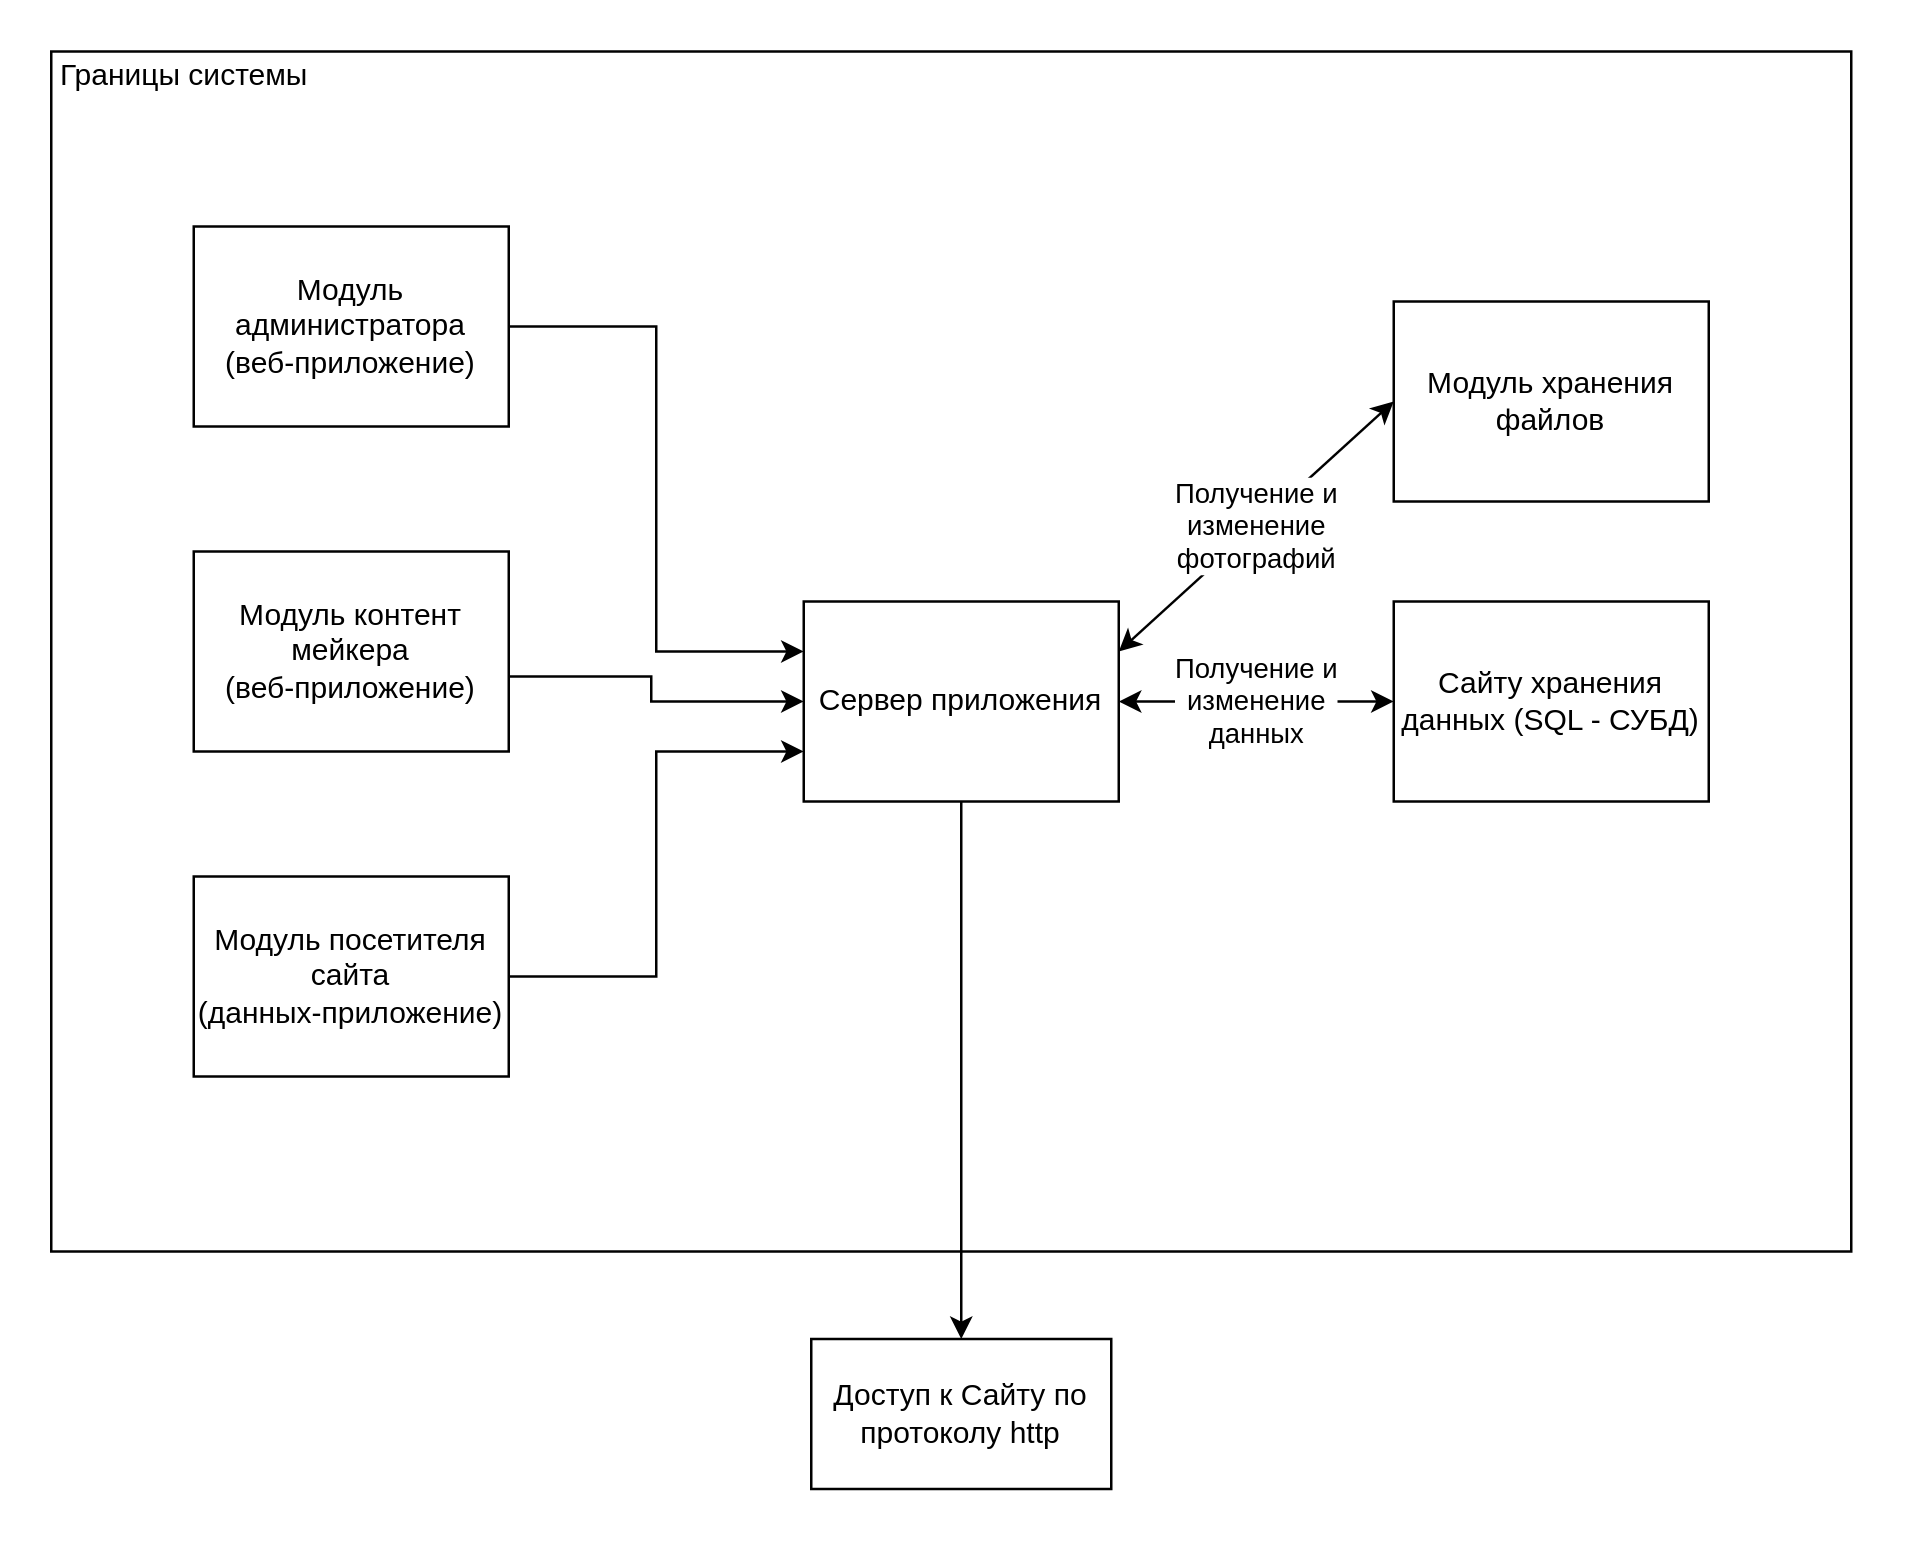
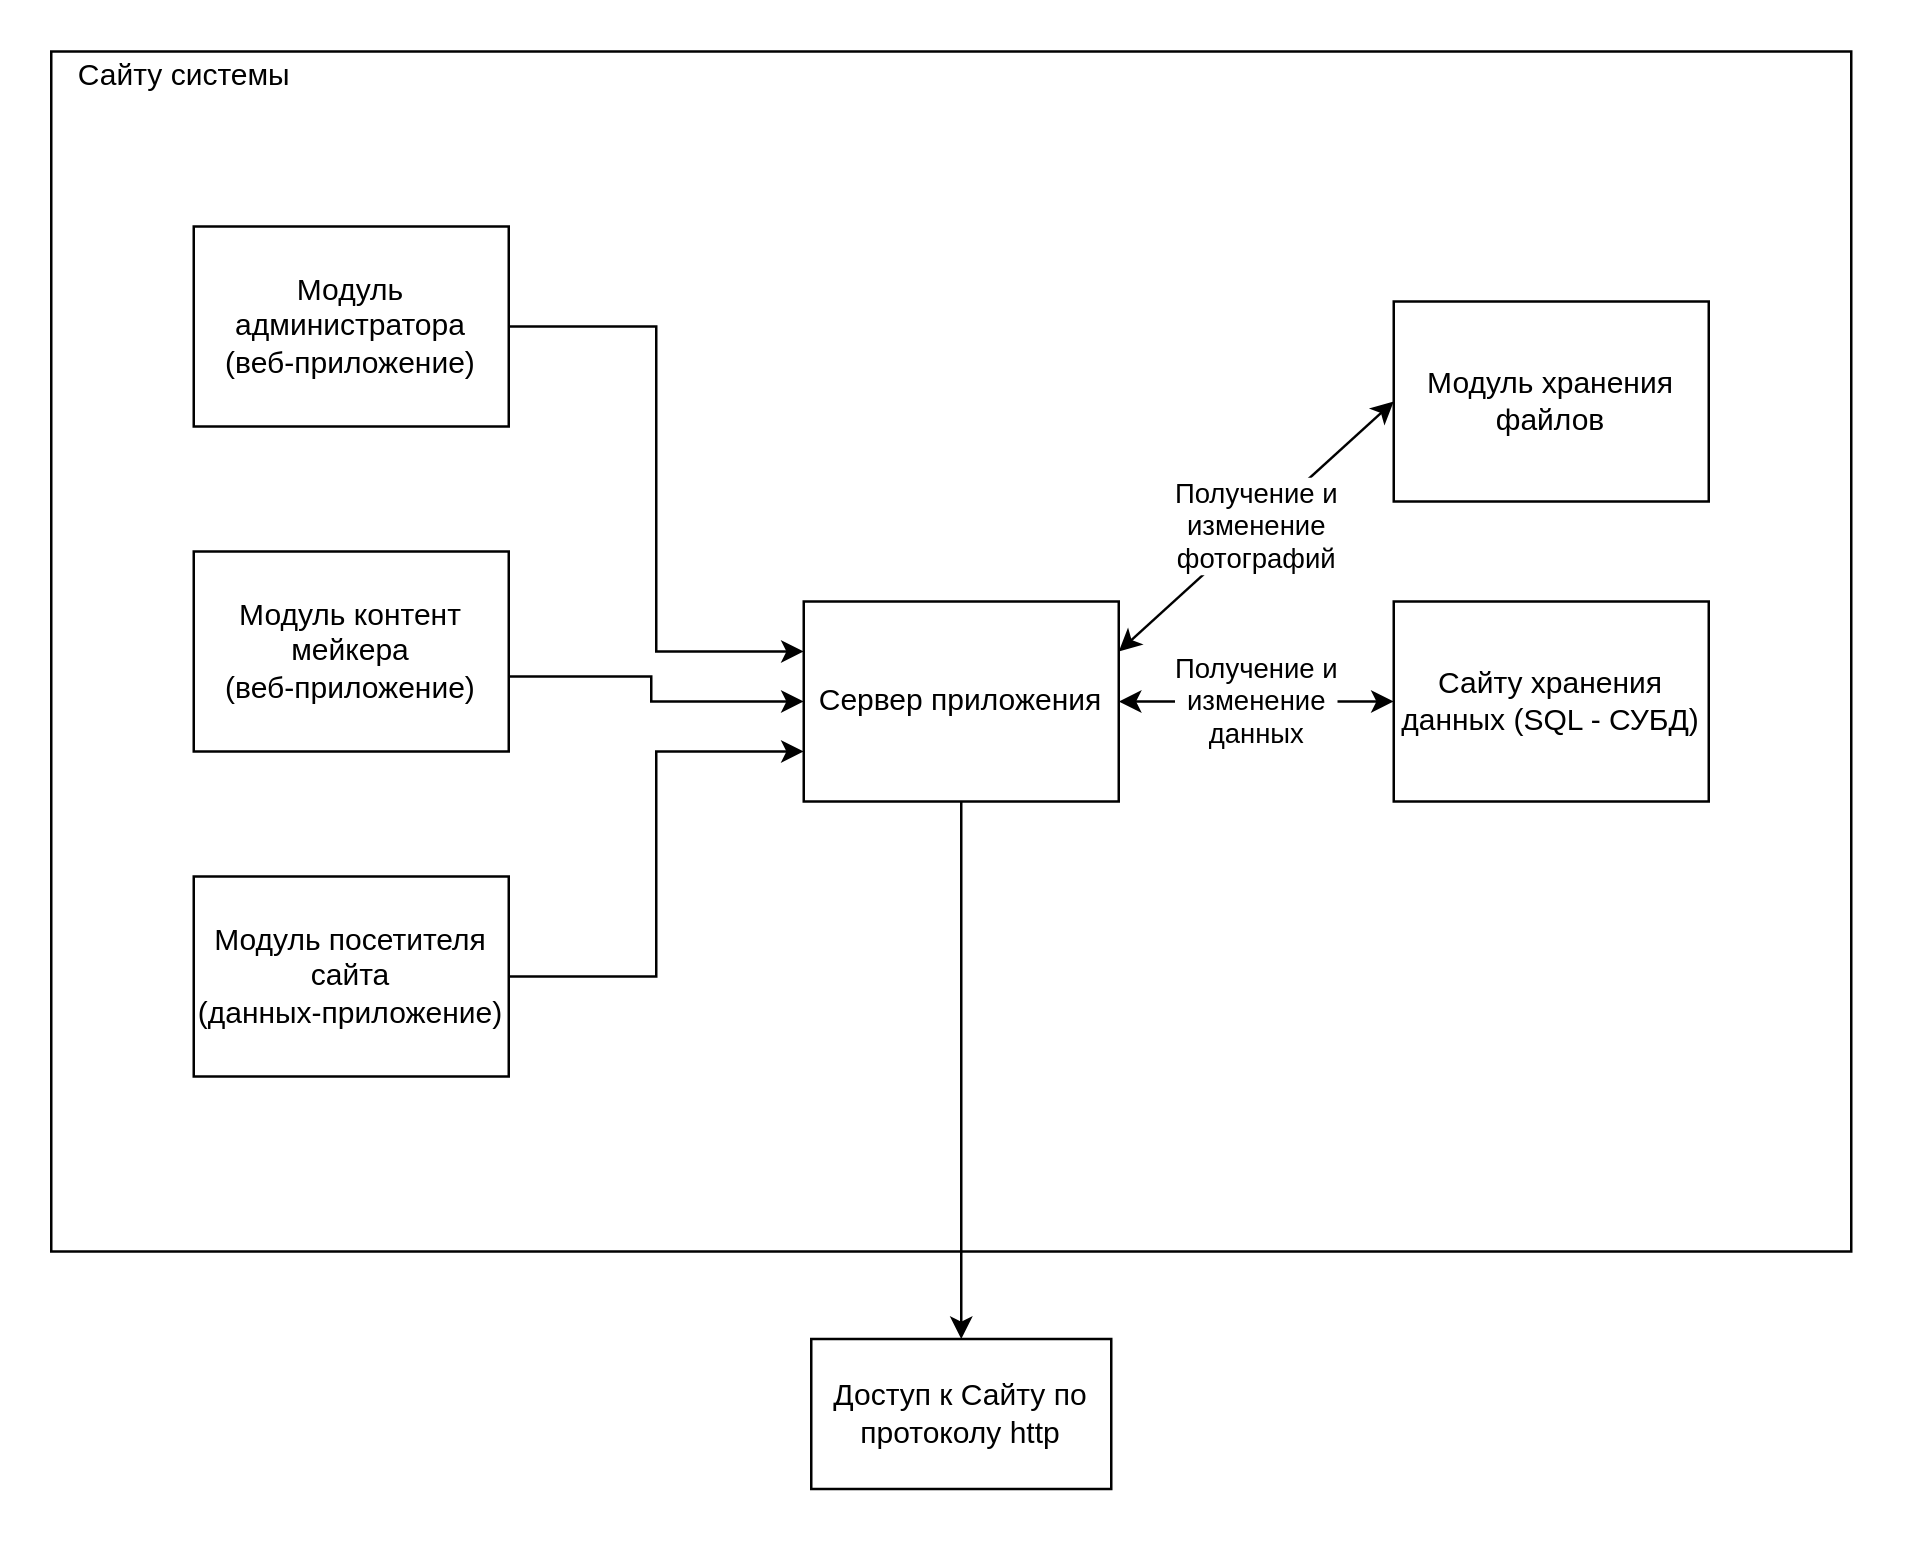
node "Границы системы": label "Границы системы" -> "Сайту системы"
